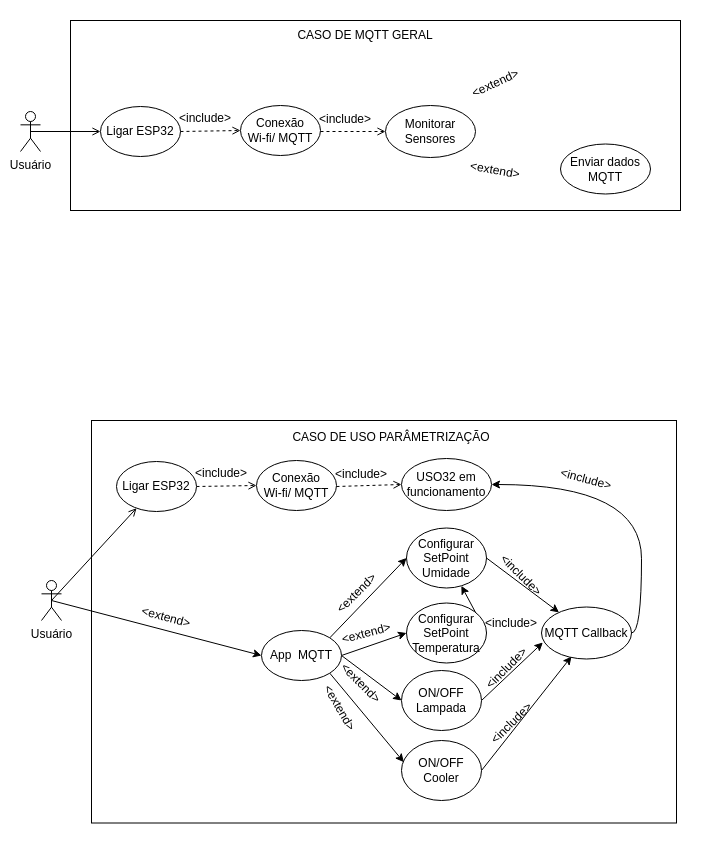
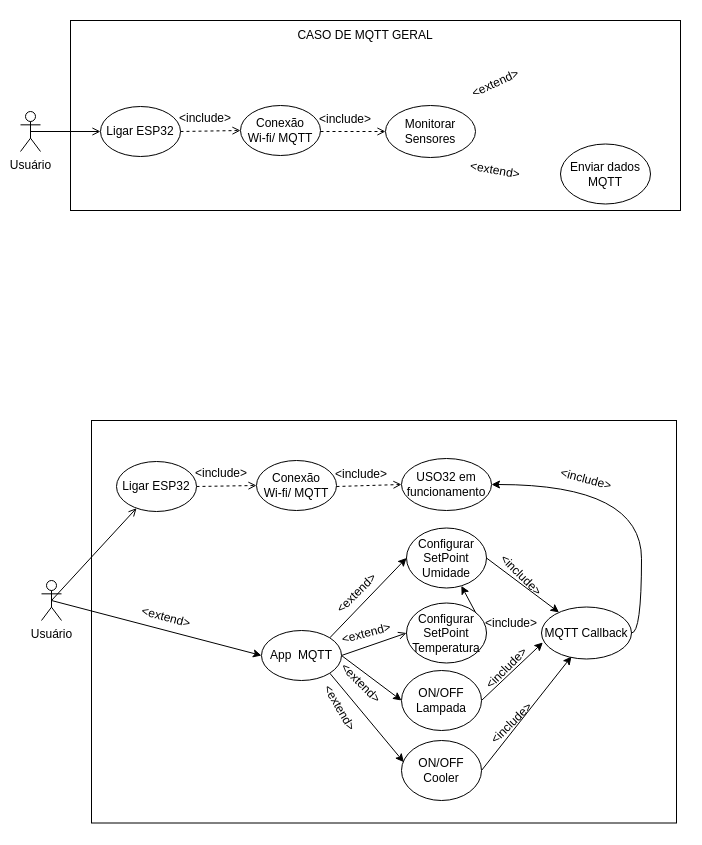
node "Enviar dados MQTT": size 90x50 -> 90x60
node "CASO DE USO PARÂMETRIZAÇÃO": removed
edge "App MQTT" -> "Configurar SetPoint Temperatura": arrowhead classic -> open
